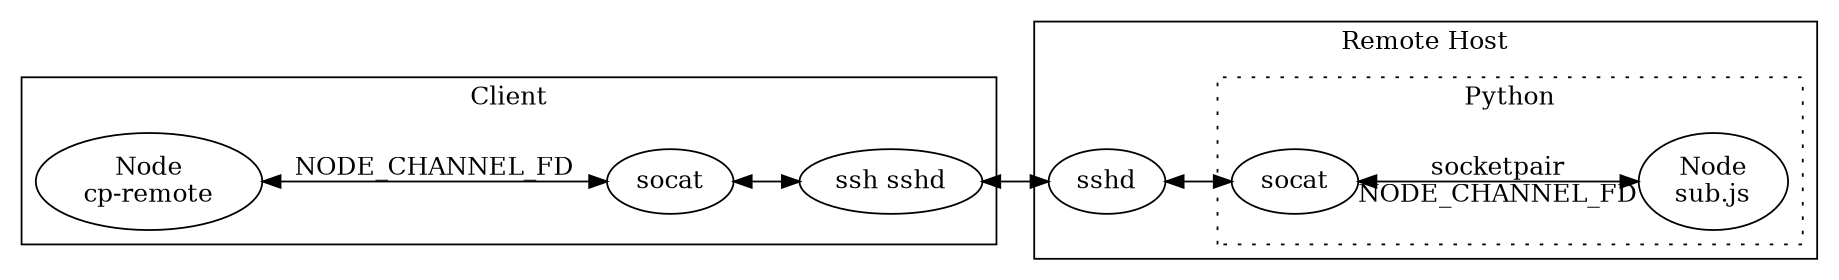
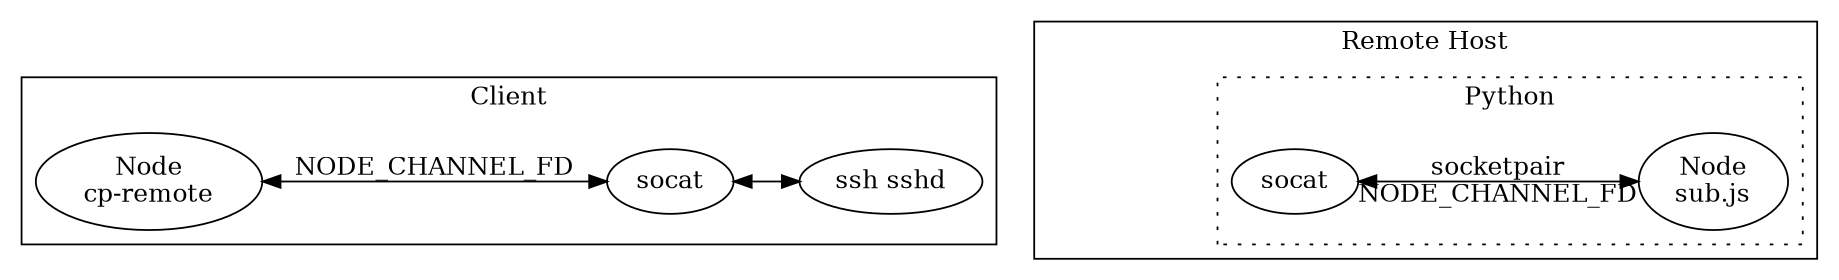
node "sshd": removed
